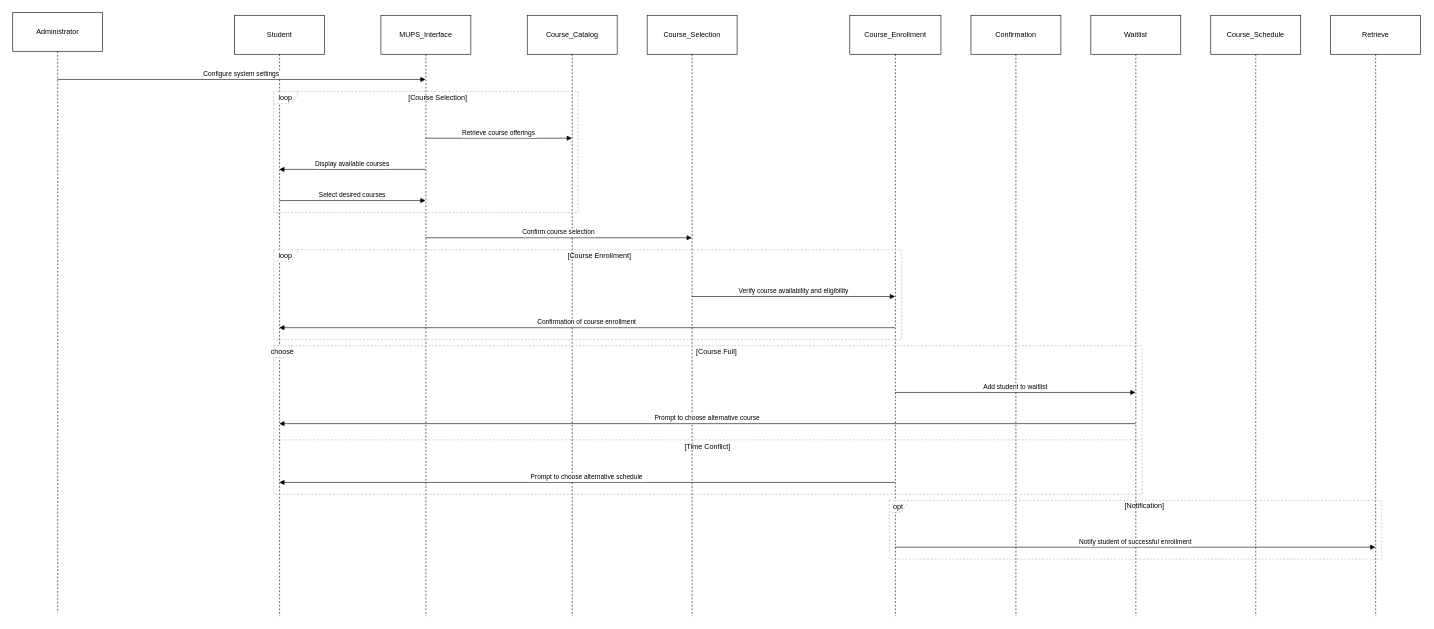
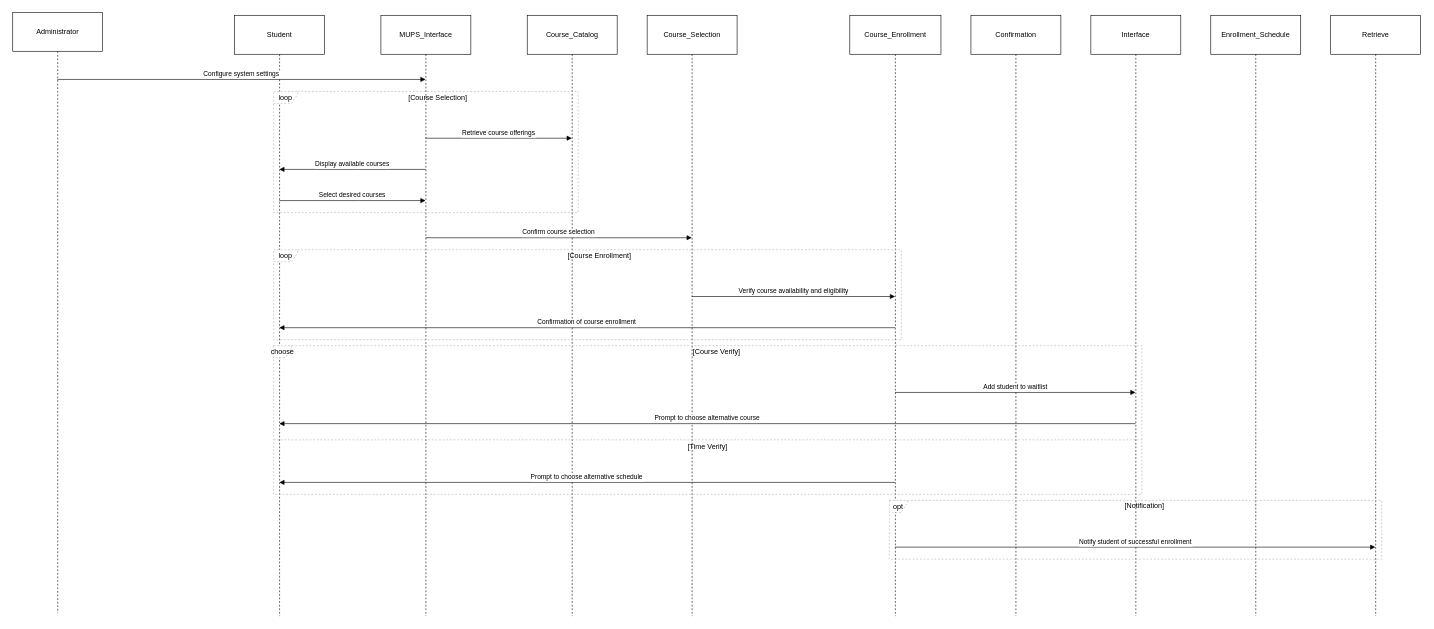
node "Waitlist": label "Waitlist" -> "Interface"
node "Course_Schedule": label "Course_Schedule" -> "Enrollment_Schedule"
node "[Course Full]": label "[Course Full]" -> "[Course Verify]"
node "[Time Conflict]": label "[Time Conflict]" -> "[Time Verify]"
